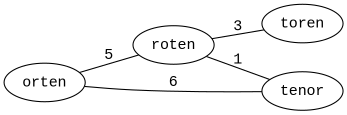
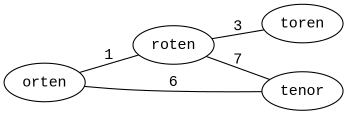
edge "roten" -- "orten": label "5" -> "1"
edge "roten" -- "tenor": label "1" -> "7"
